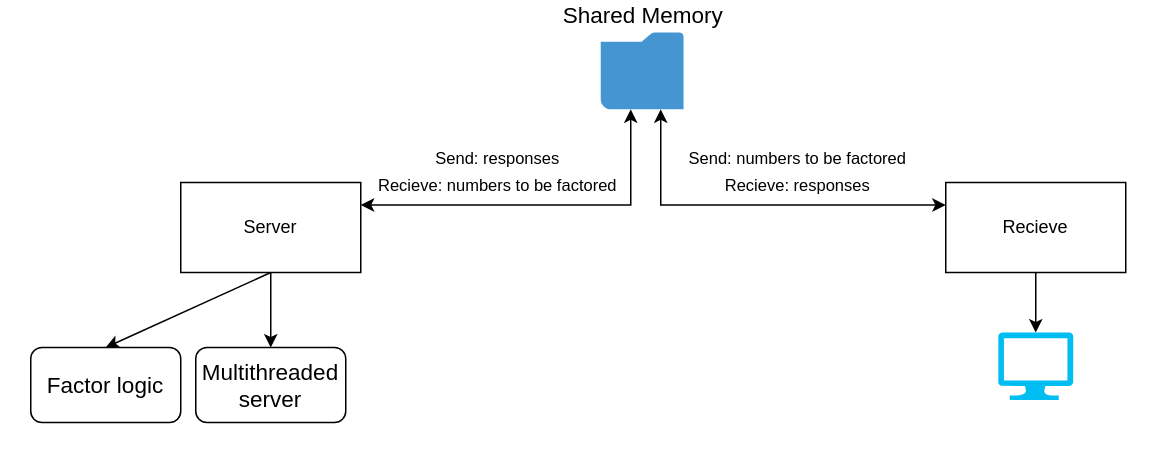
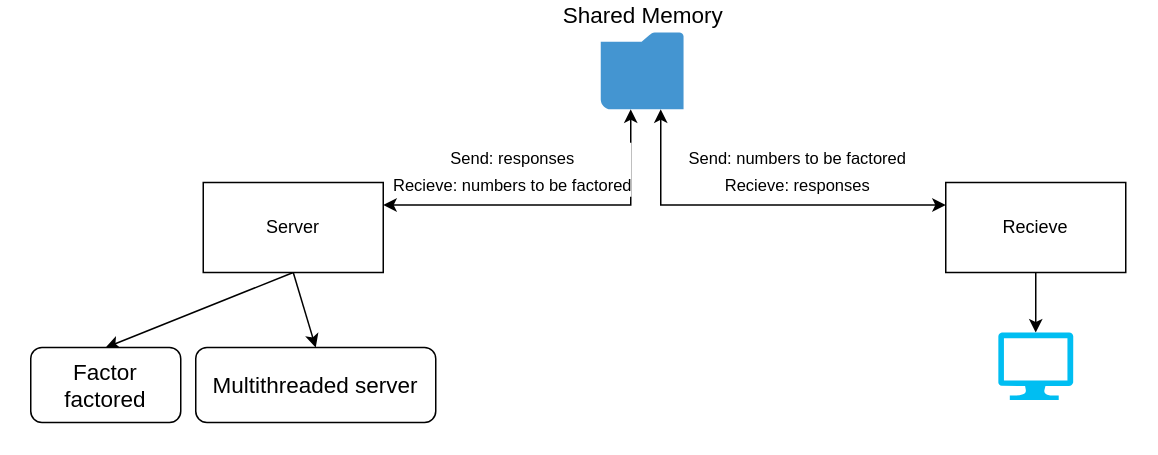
node "Server": moved (271, 227) -> (293, 227)
node "Factor logic": label "Factor logic" -> "Factor factored"
node "Multithreaded server": size 150x75 -> 240x75
